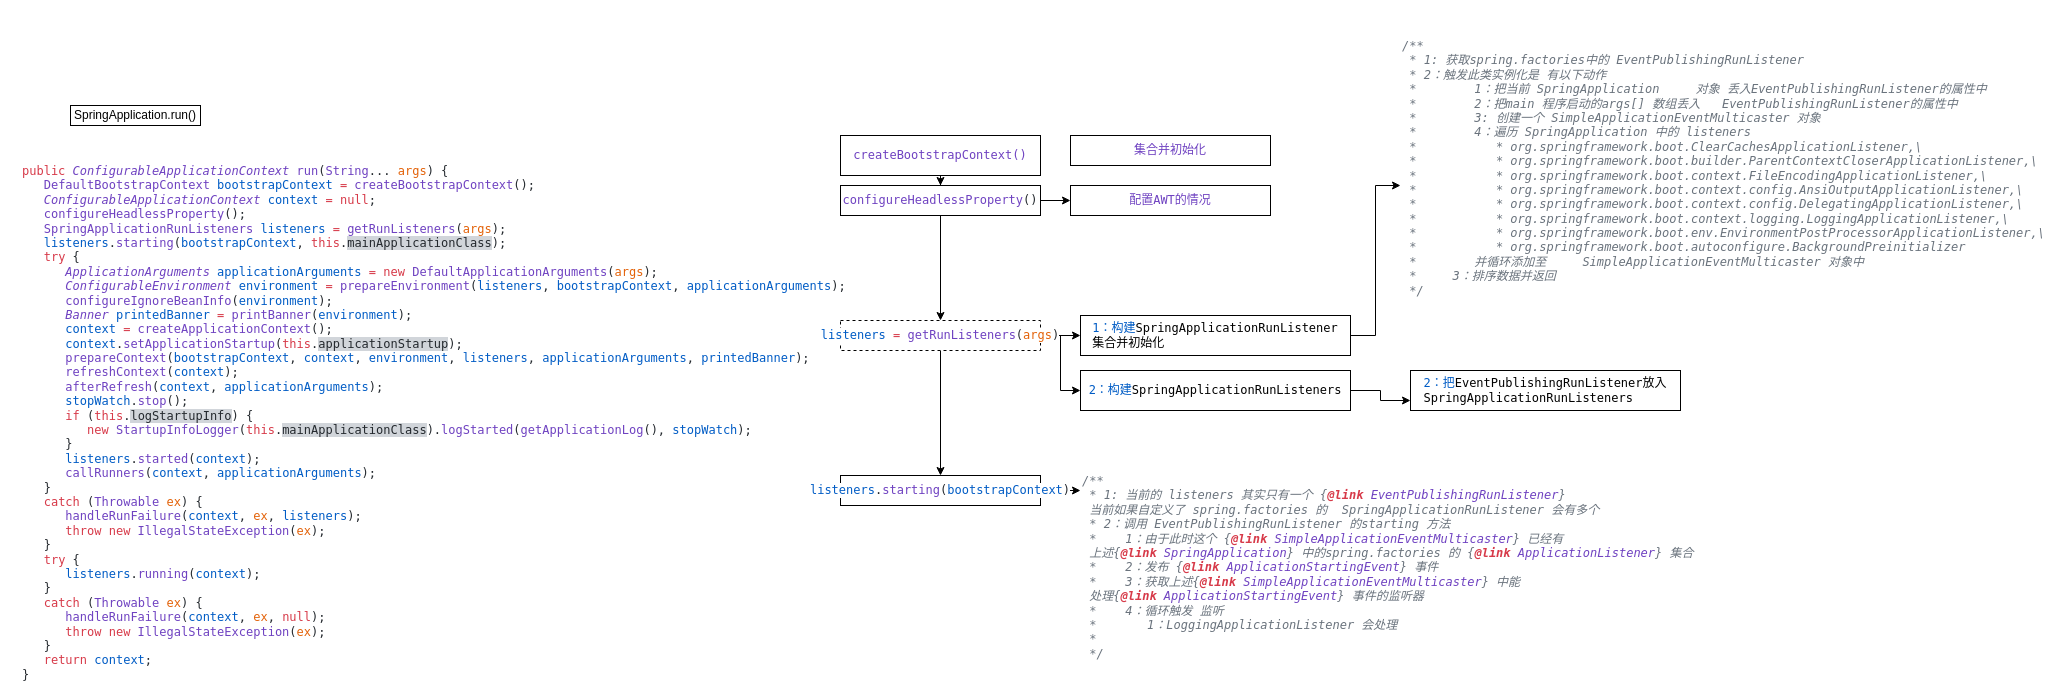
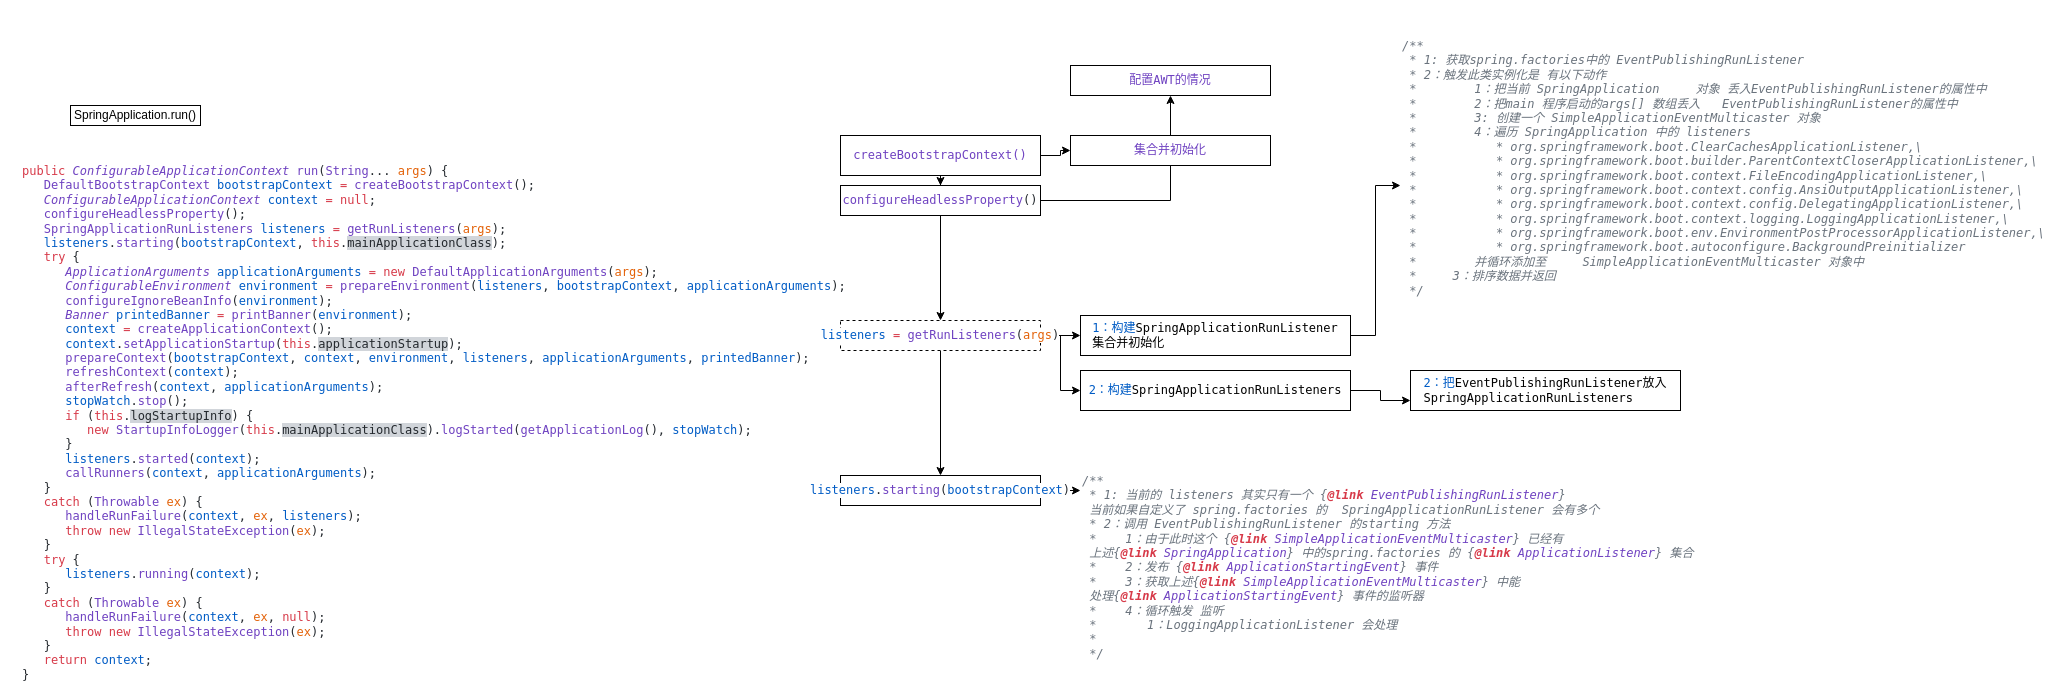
edge "createBootstrapContext()" -> "集合并初始化": added
node "配置AWT的情况": moved (1171, 201) -> (1171, 81)
